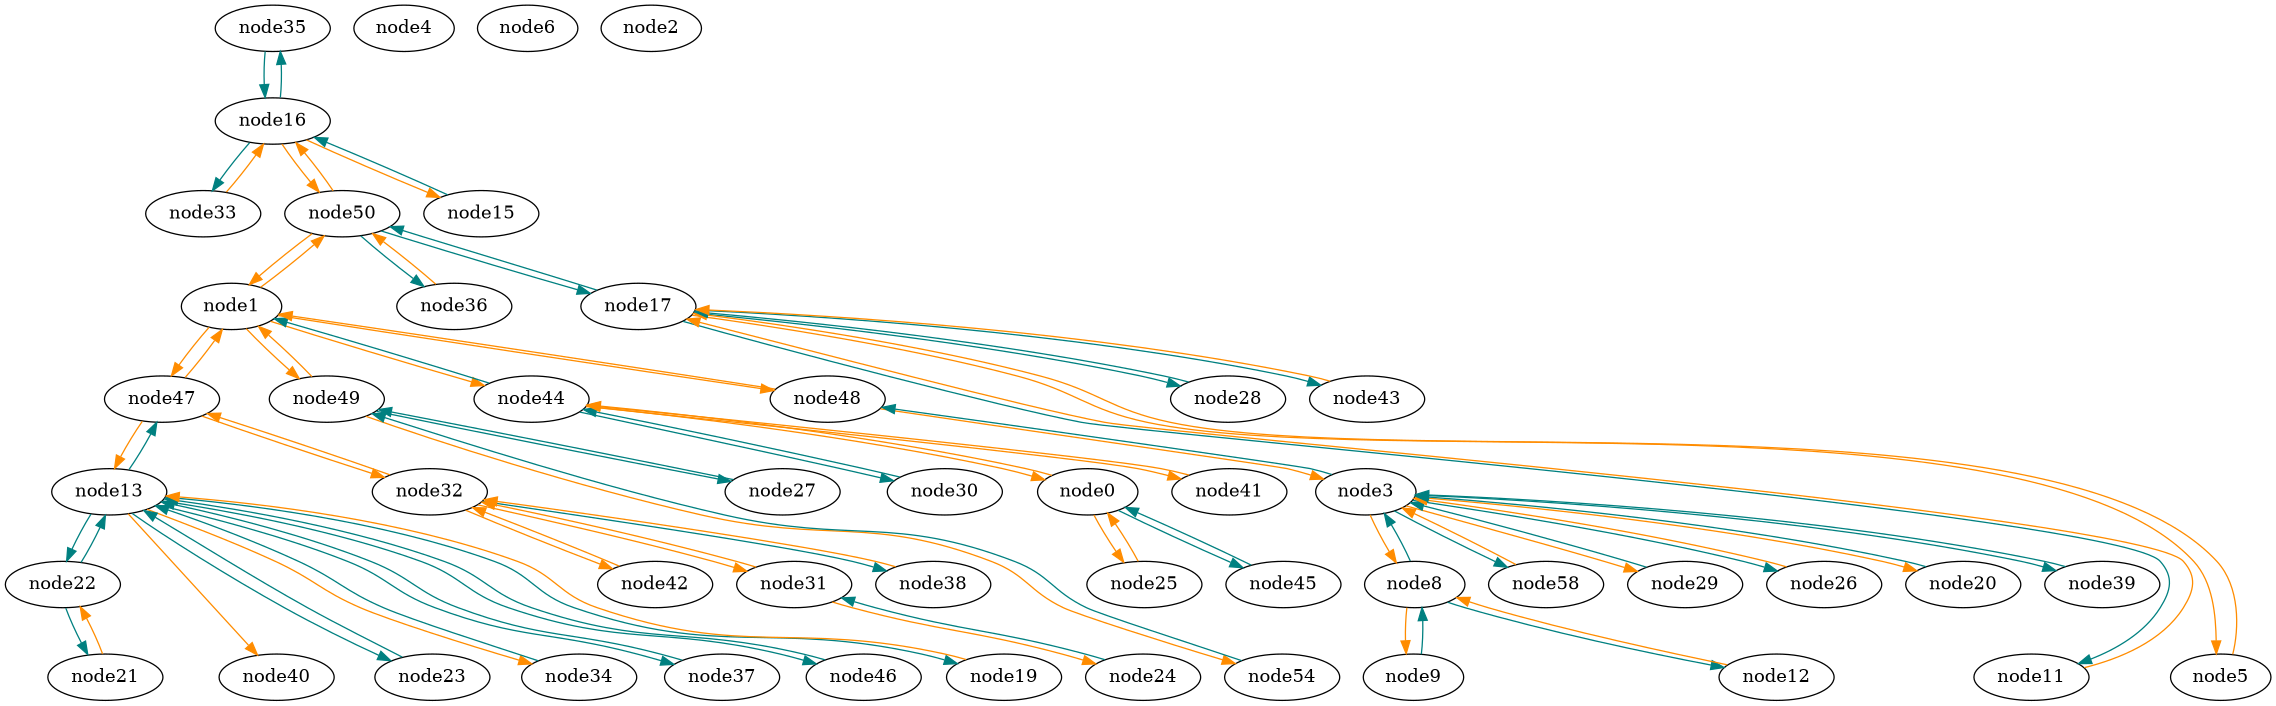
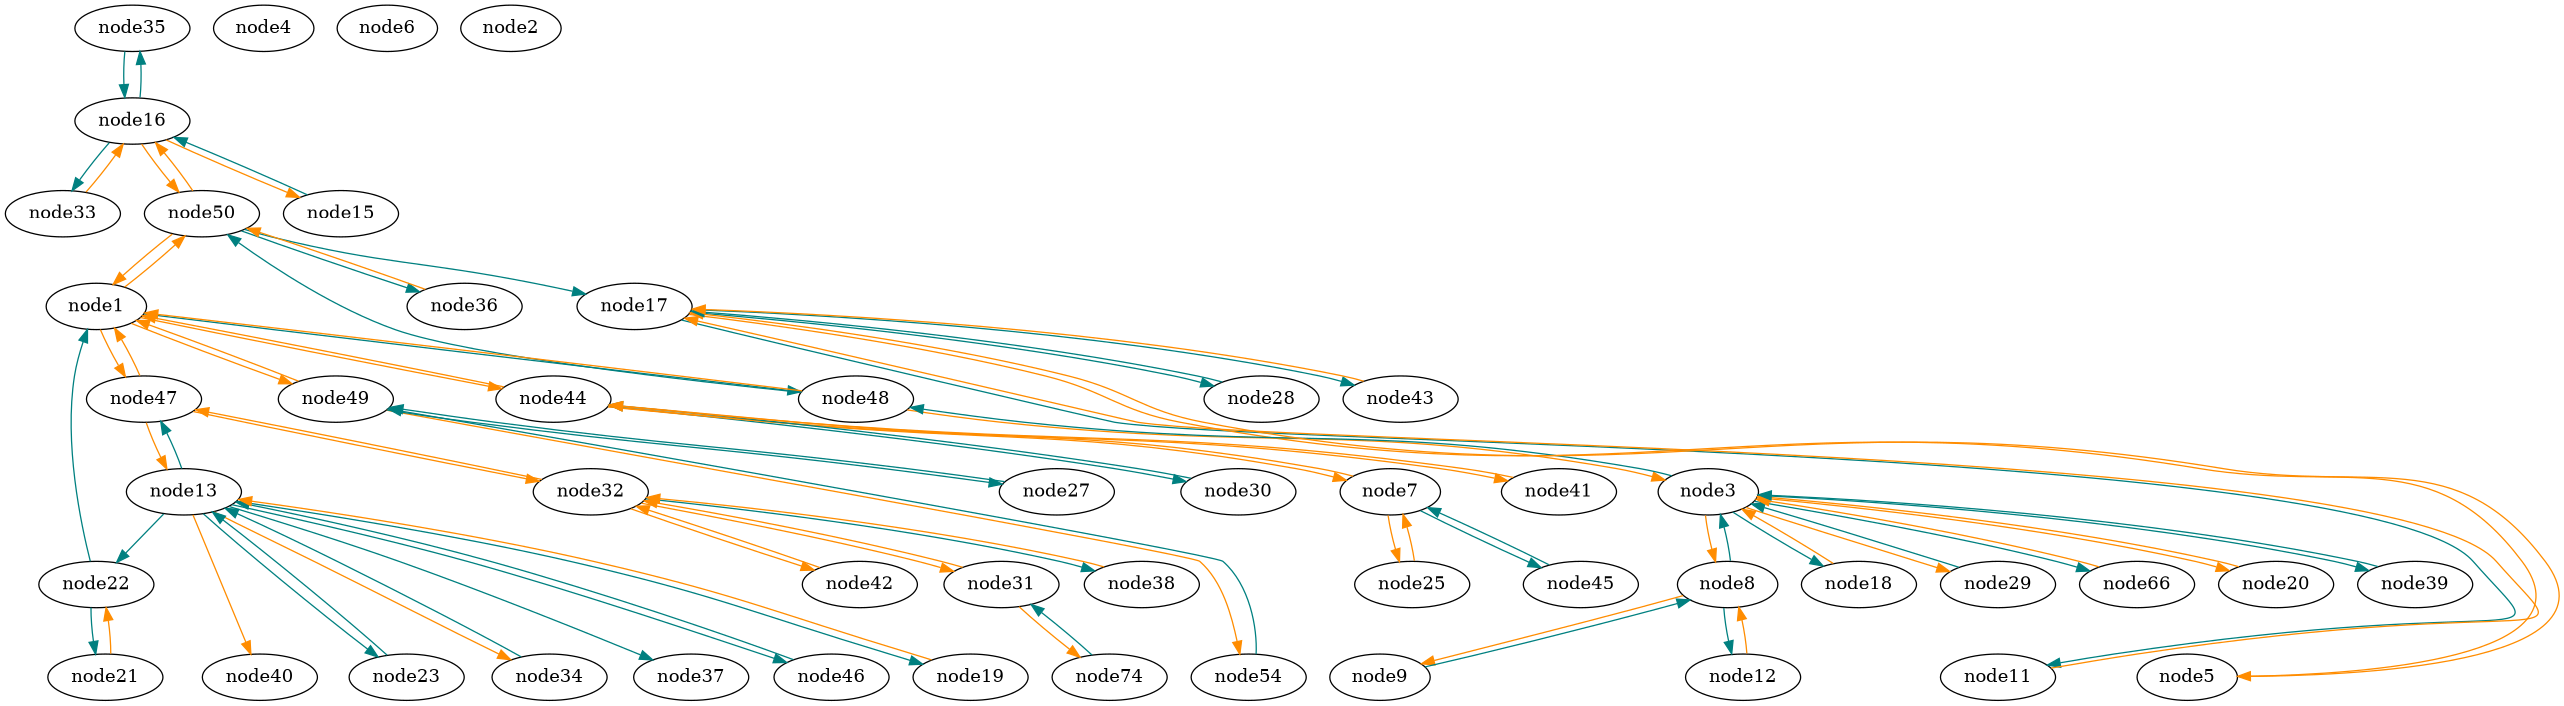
edge "node17" -> "node50": now "node48" -> "node50"
edge "node44" -> "node1": color teal -> darkorange
edge "node1" -> "node48": color darkorange -> teal
node "node0": label "node0" -> "node7"
edge "node20" -> "node3": color teal -> darkorange
edge "node22" -> "node13": now "node22" -> "node1"
node "node58": label "node58" -> "node18"
node "node26": label "node26" -> "node66"
edge "node37" -> "node13": removed
node "node24": label "node24" -> "node74"
